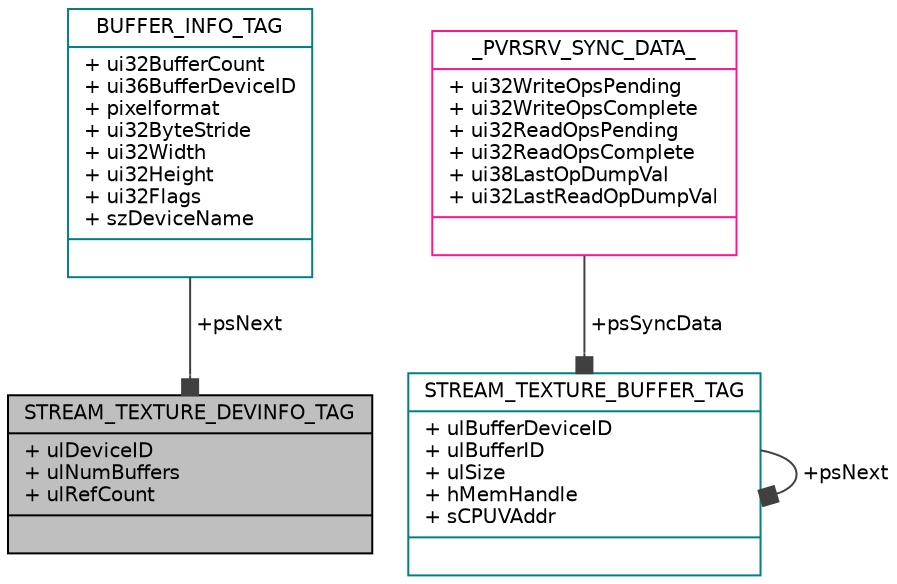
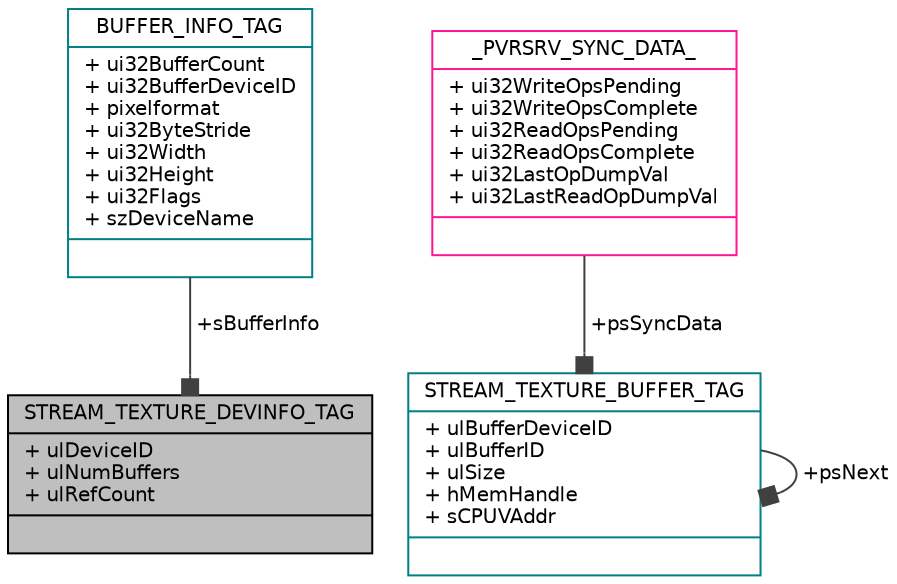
node "BUFFER_INFO_TAG": text "+ ui36BufferDeviceID" -> "+ ui32BufferDeviceID"
node "_PVRSRV_SYNC_DATA_": text "+ ui38LastOpDumpVal" -> "+ ui32LastOpDumpVal"
edge "BUFFER_INFO_TAG" -> "STREAM_TEXTURE_DEVINFO_TAG": label " +psNext" -> " +sBufferInfo"
